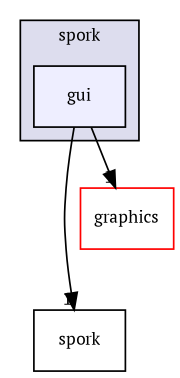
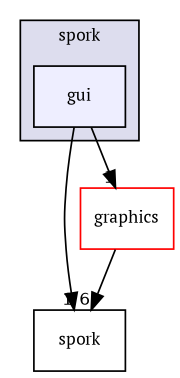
edge "graphics" -> "spork": added
